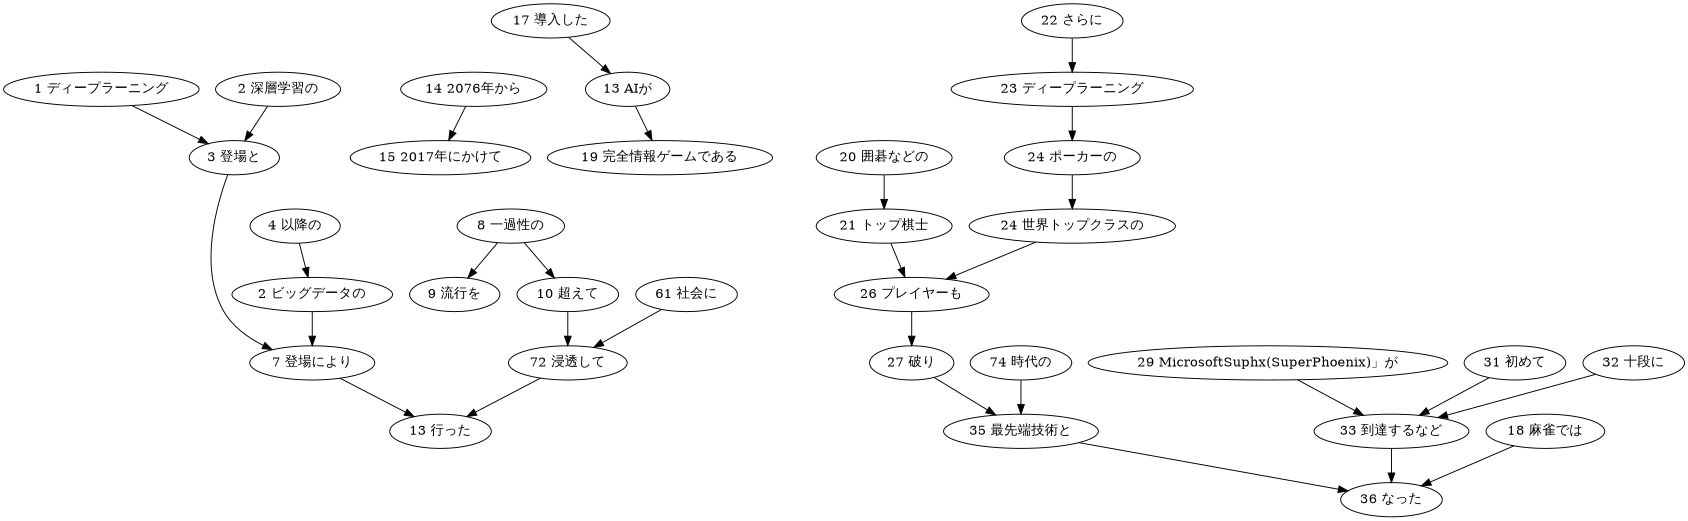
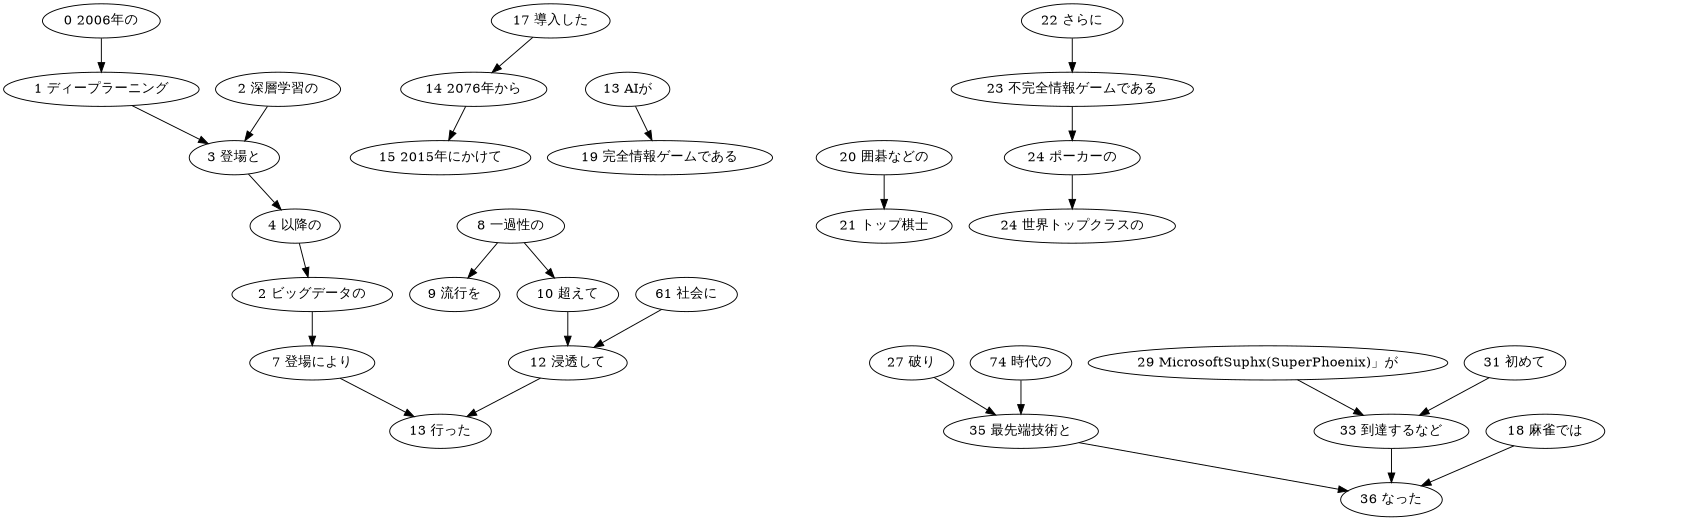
node "0 2006年の": added
edge "17 導入した" -> "13 AIが": now "17 導入した" -> "14 2076年から"
node "23 ディープラーニング": label "23 ディープラーニング" -> "23 不完全情報ゲームである"
node "15 2017年にかけて": label "15 2017年にかけて" -> "15 2015年にかけて"
edge "3 登場と" -> "7 登場により": now "3 登場と" -> "4 以降の"
node "26 プレイヤーも": removed
node "72 浸透して": label "72 浸透して" -> "12 浸透して"
node "32 十段に": removed
